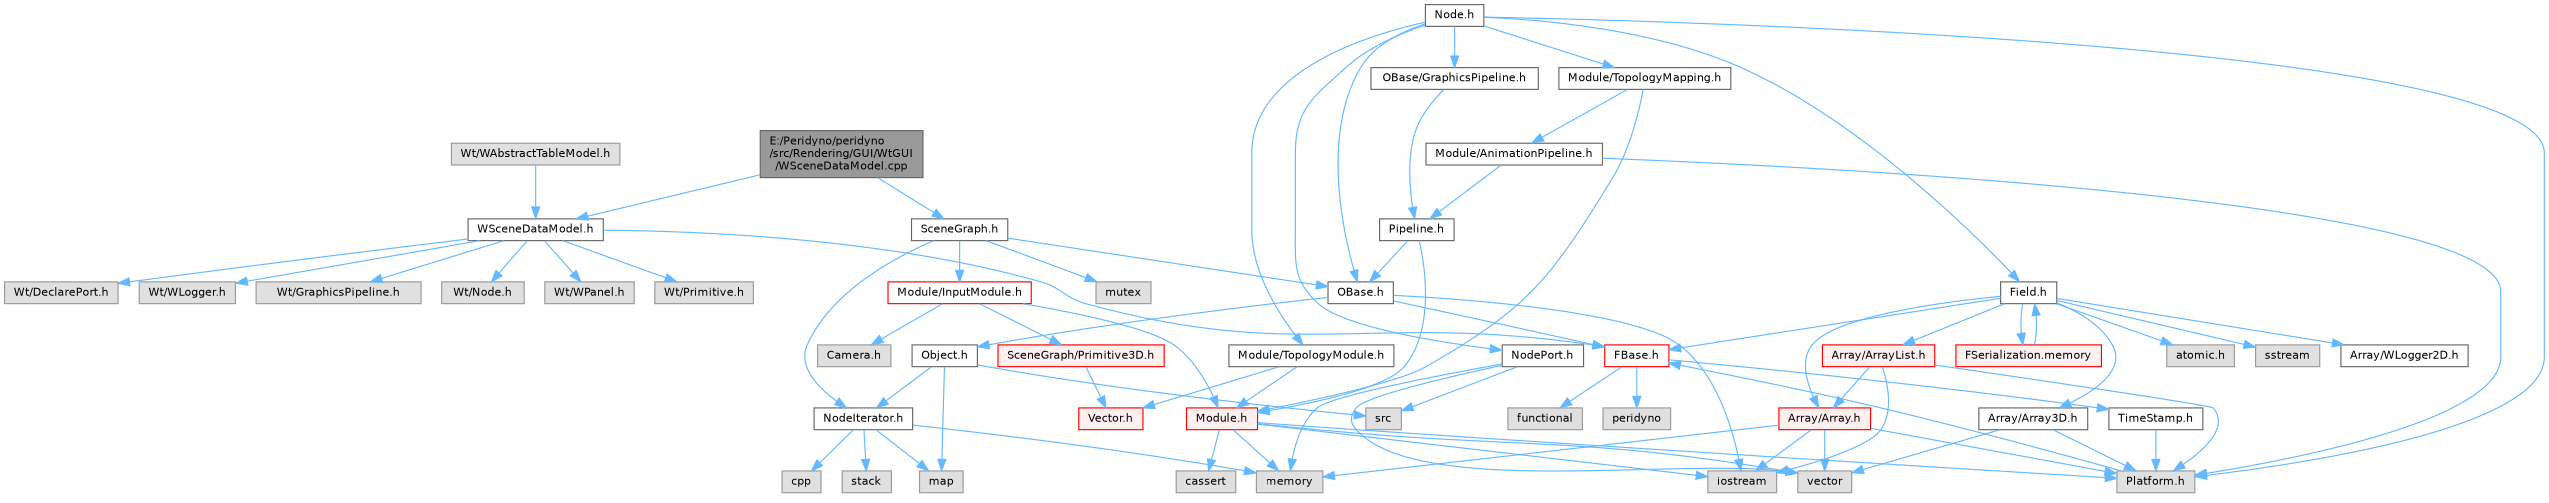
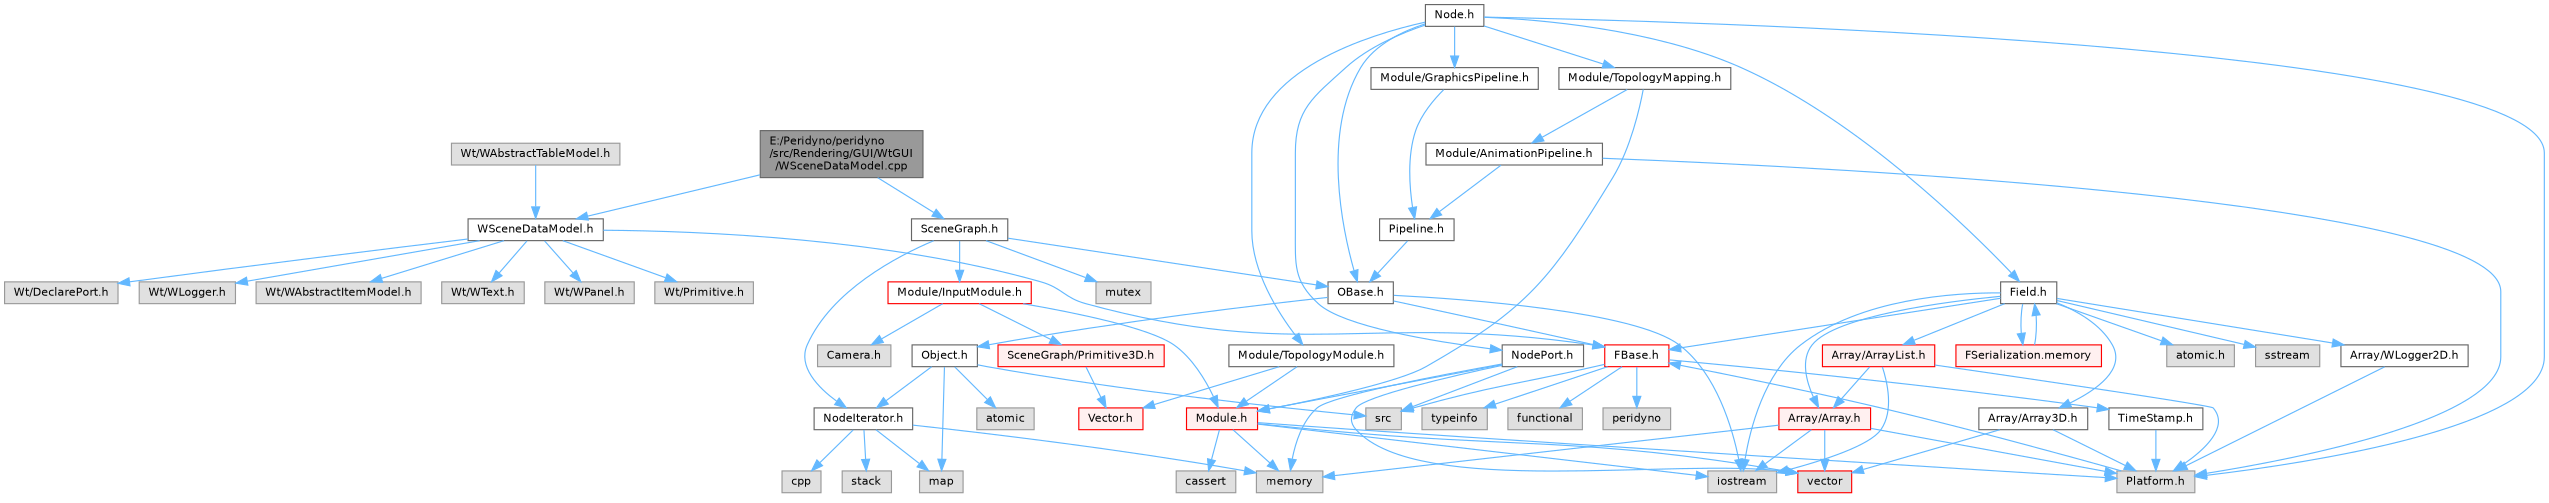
node "OBase/GraphicsPipeline.h": label "OBase/GraphicsPipeline.h" -> "Module/GraphicsPipeline.h"
node "Wt/GraphicsPipeline.h": label "Wt/GraphicsPipeline.h" -> "Wt/WAbstractItemModel.h"
node "Wt/Node.h": label "Wt/Node.h" -> "Wt/WText.h"
edge "Field.h" -> "iostream": added
edge "Pipeline.h" -> "Module.h": now "NodePort.h" -> "Module.h"
edge "FBase.h" -> "src": added
edge "Array/WLogger2D.h" -> "Platform.h": added
node "atomic": added
node "typeinfo": added
node "vector": color grey60 -> red
